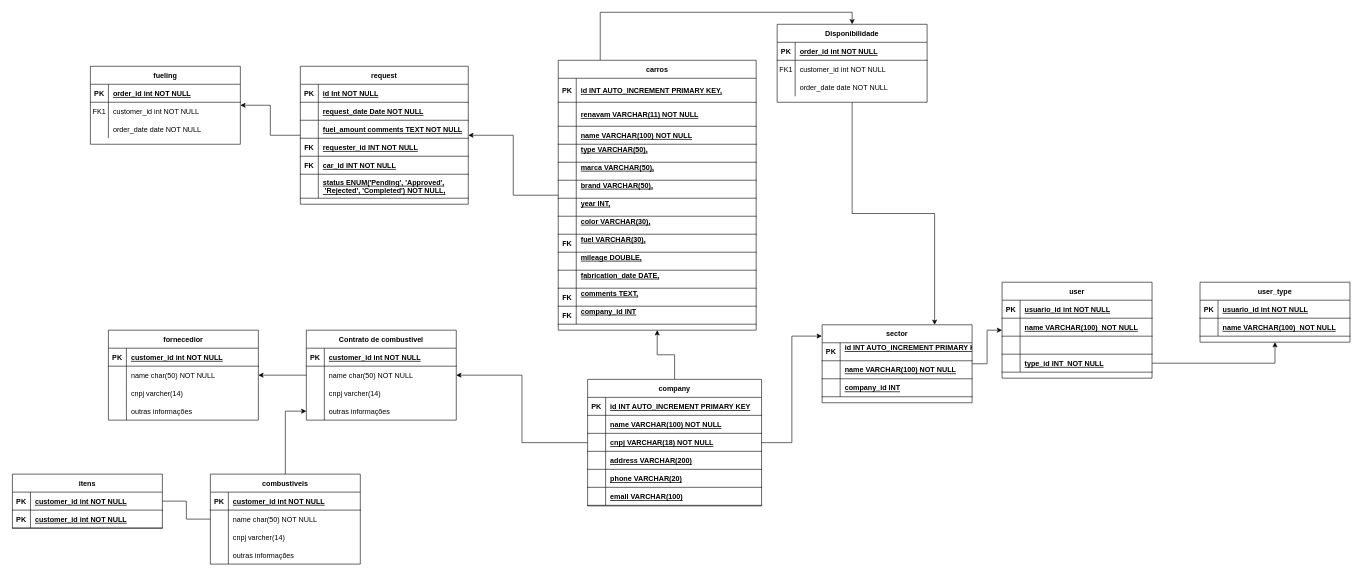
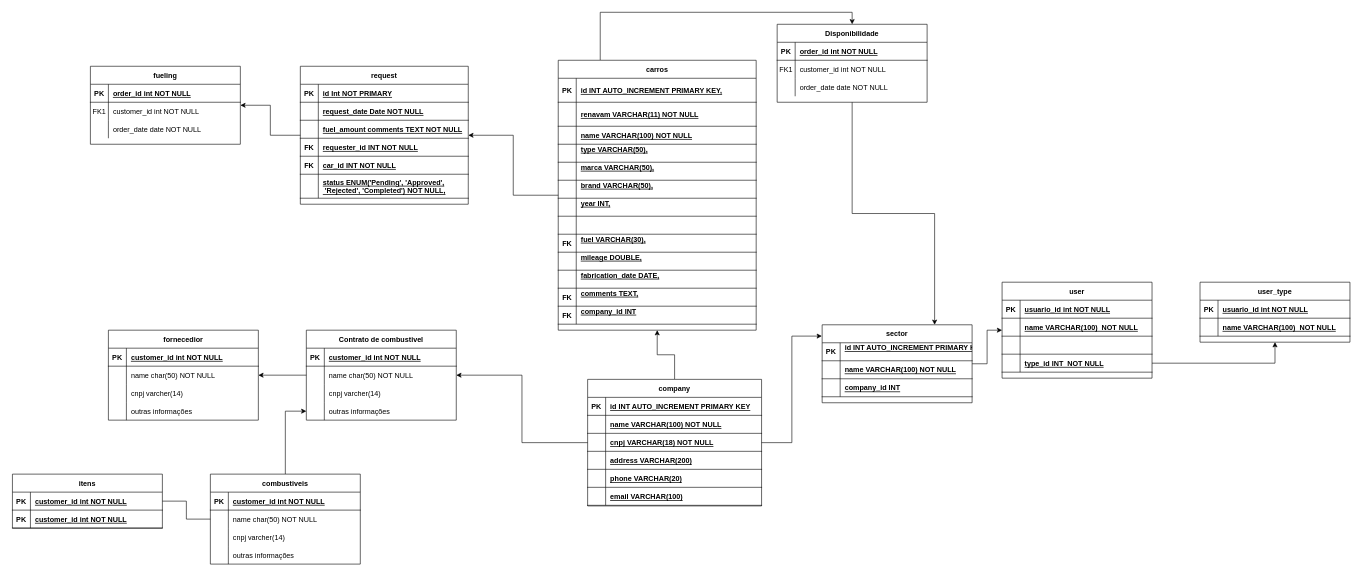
node "id Int NOT NULL": label "id Int NOT NULL" -> "id Int NOT PRIMARY"
node "color VARCHAR(30),": removed
